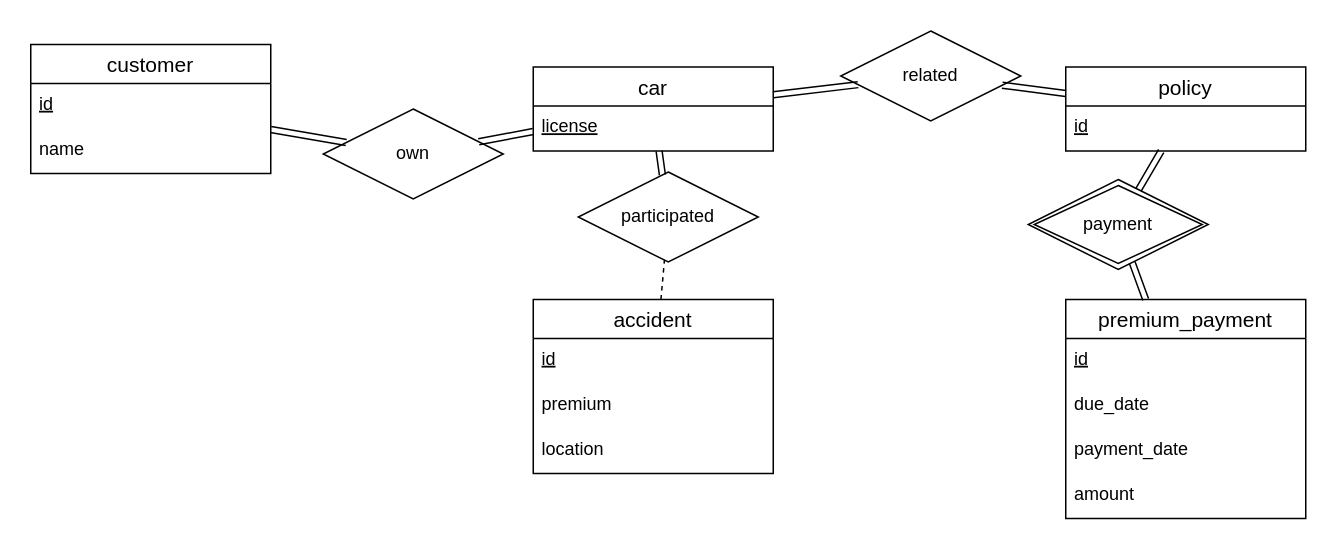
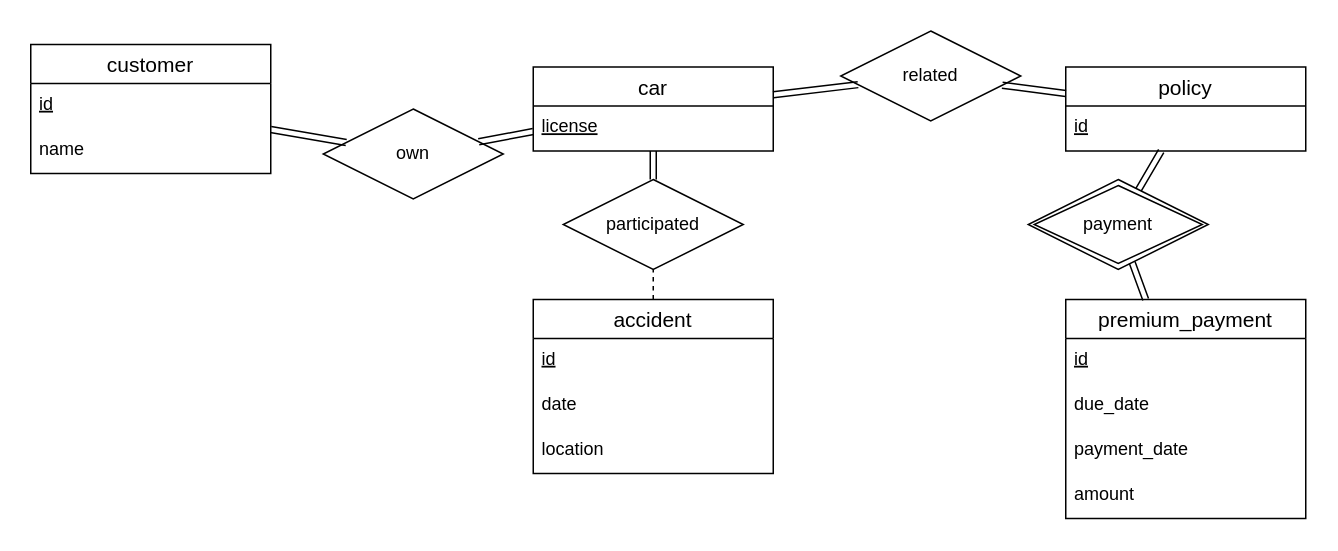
node "participated": moved (668, 217) -> (653, 224)
node "premium": label "premium" -> "date"
